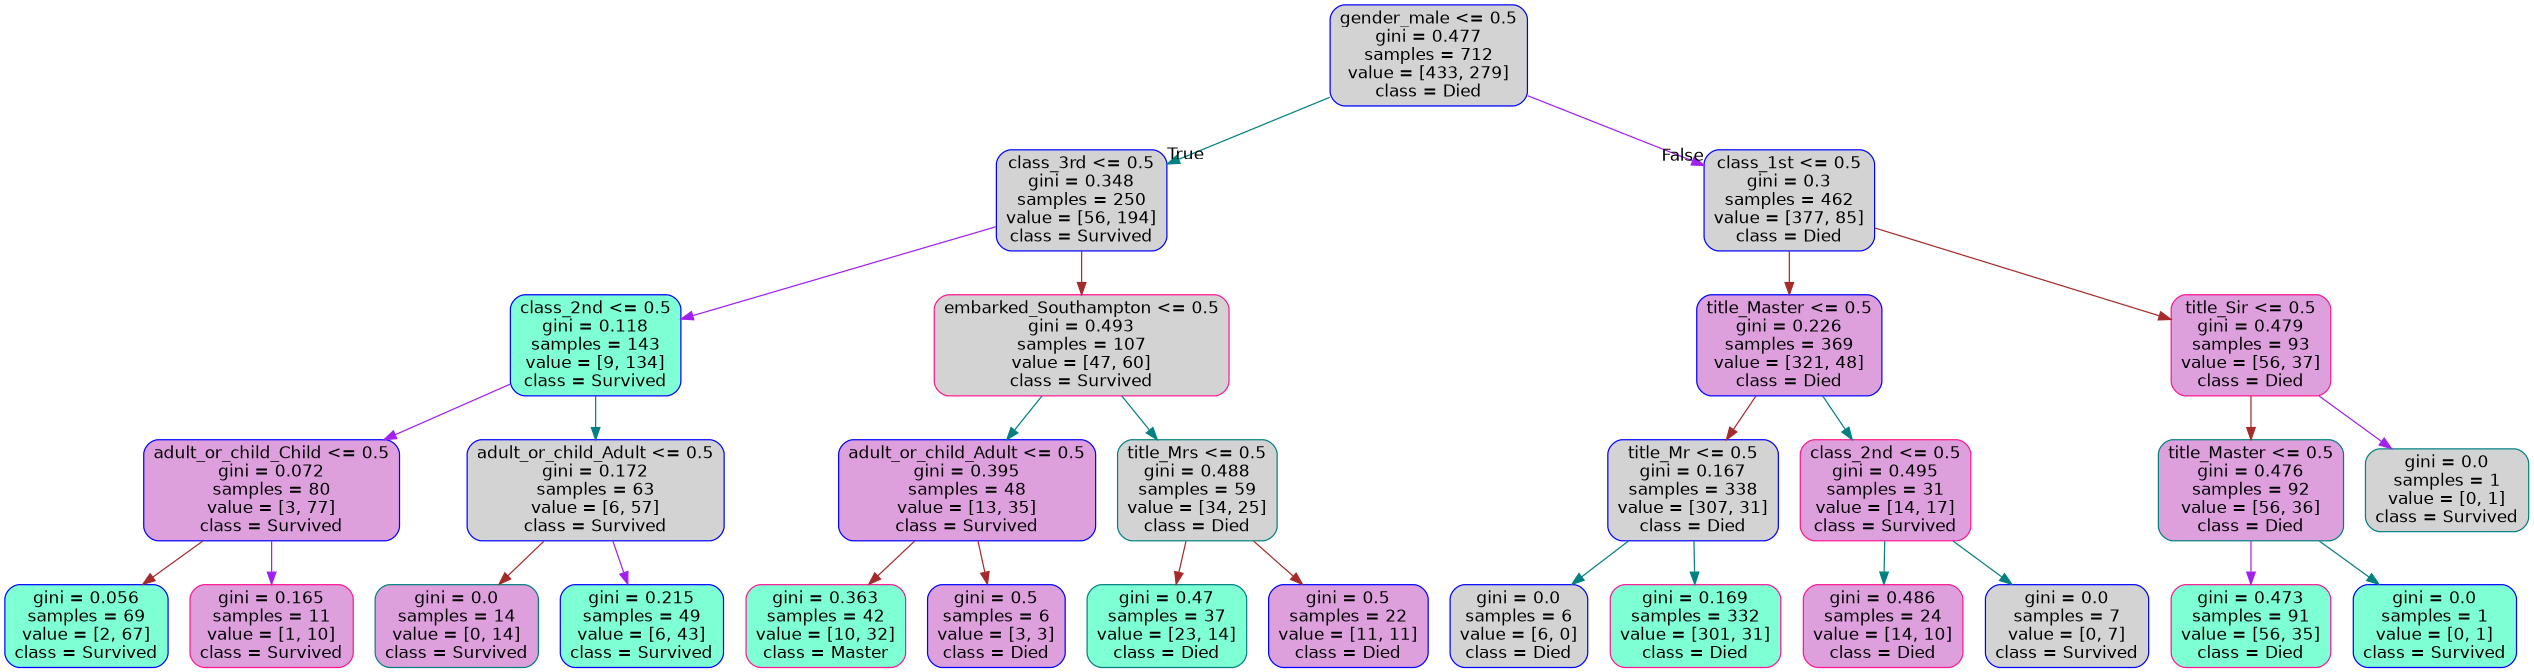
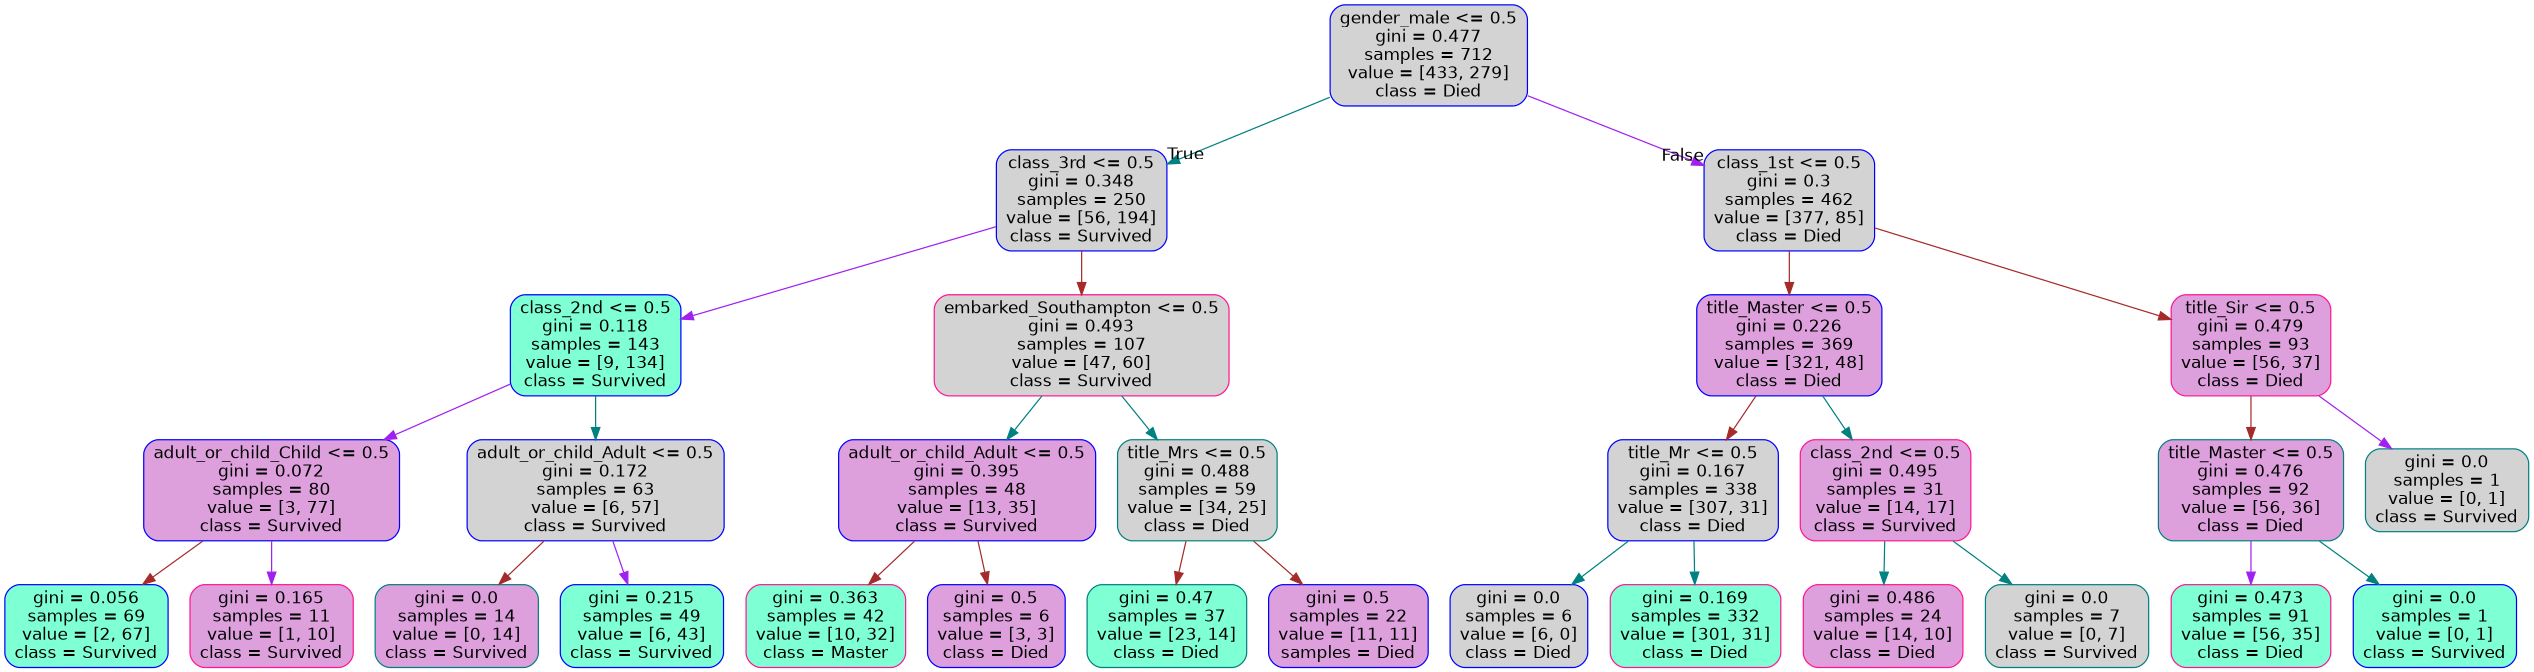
node "gini = 0.5 samples = 22 value = [11, 11] class = Died": label "gini = 0.5 samples = 22 value = [11, 11] class = Died" -> "gini = 0.5 samples = 22 value = [11, 11] samples = Died"
node "gini = 0.0 samples = 7 value = [0, 7] class = Survived": color blue -> teal
